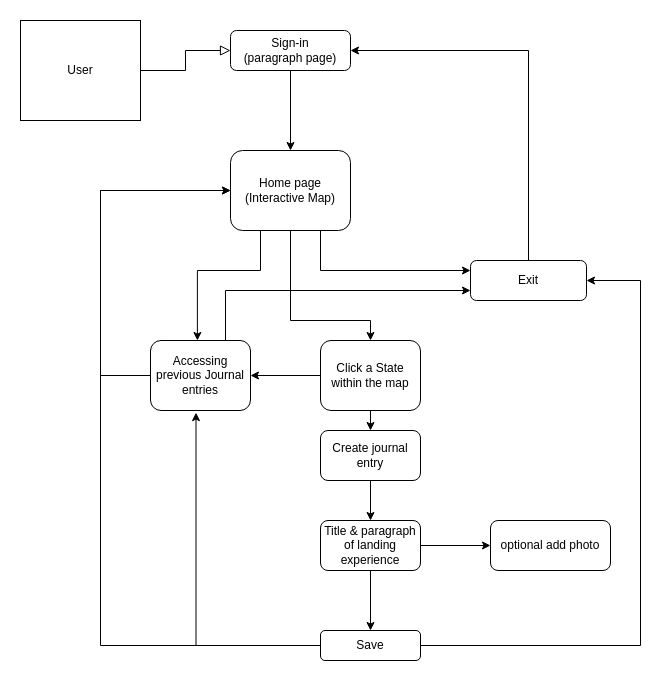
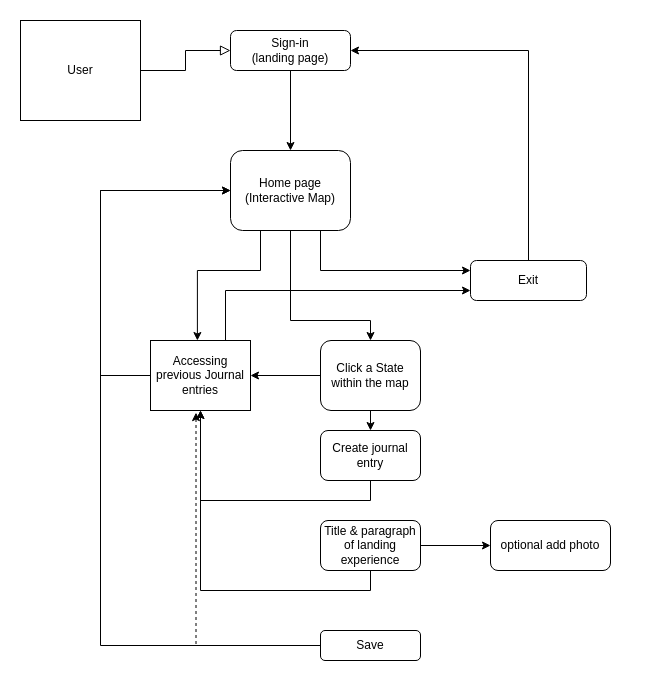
node "Sign-in (paragraph page)": label "Sign-in (paragraph page)" -> "Sign-in (landing page)"
node "Accessing previous Journal entries": shape rounded rectangle -> rectangle
edge "Create journal entry" -> "Title & paragraph of landing experience": now "Create journal entry" -> "Accessing previous Journal entries"
edge "Save" -> "Accessing previous Journal entries": style solid -> dashed
edge "Save" -> "Exit": removed
edge "Title & paragraph of landing experience" -> "Save": now "Title & paragraph of landing experience" -> "Accessing previous Journal entries"
